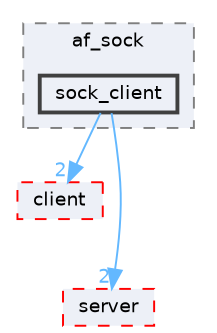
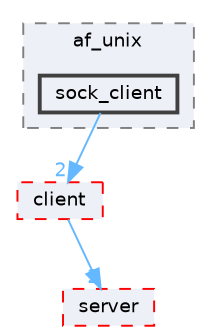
cluster "af_sock": label "af_sock" -> "af_unix"
edge "sock_client" -> "server": now "client" -> "server"
